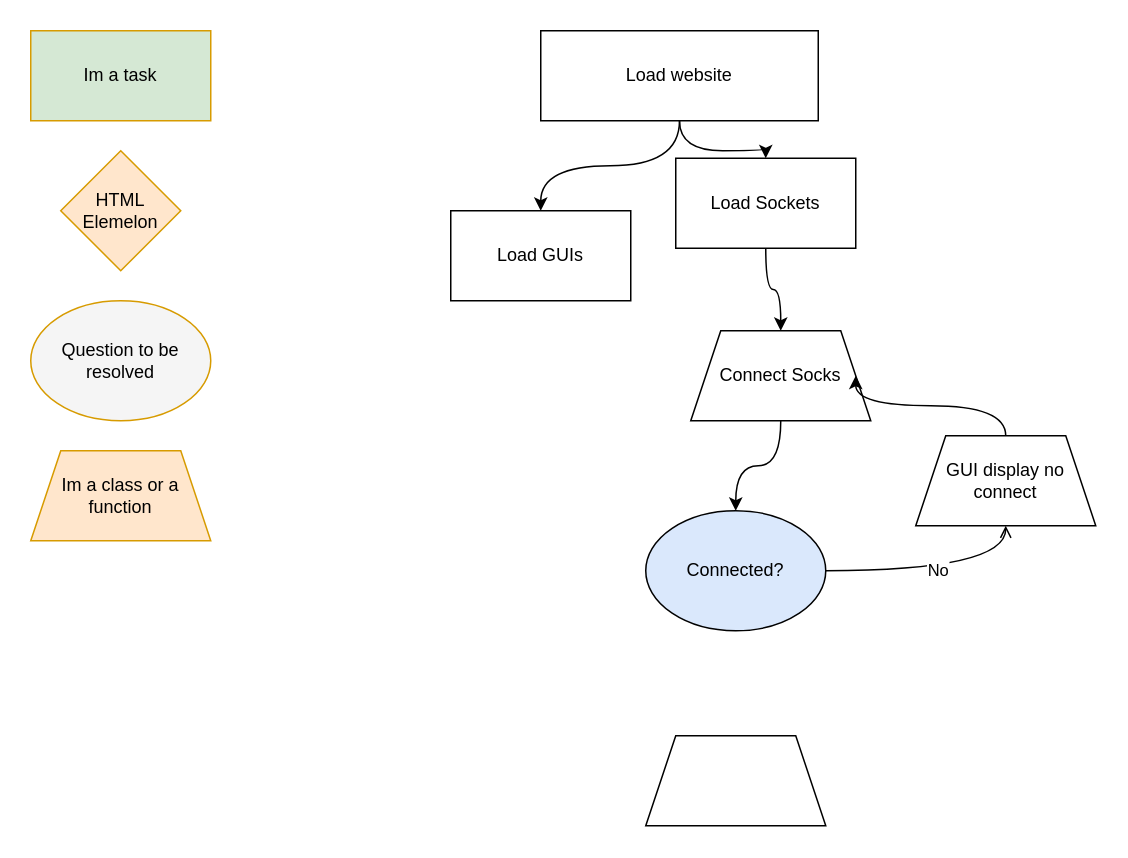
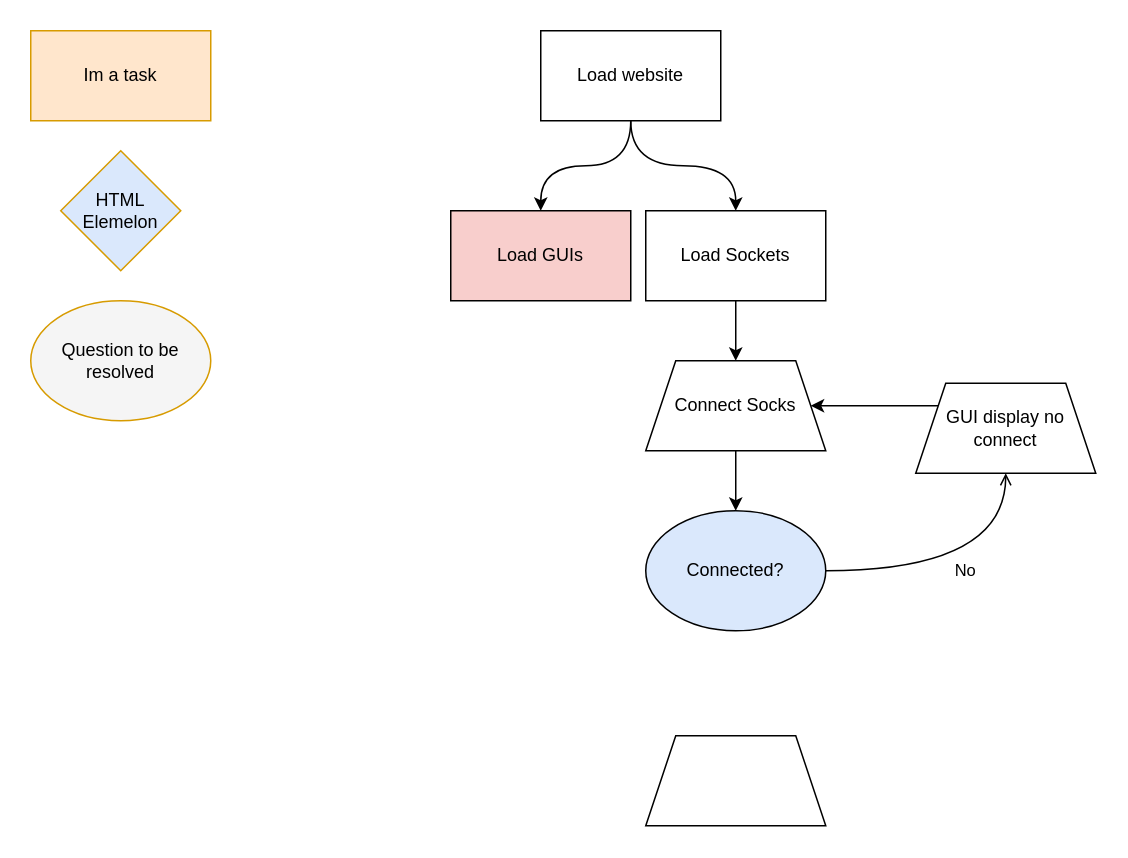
node "Im a task": fillcolor #d5e8d4 -> #ffe6cc
node "Load website": size 278x90 -> 180x90
node "Load Sockets": moved (766, 203) -> (736, 256)
node "HTML Elemelon": fillcolor #ffe6cc -> #dae8fc
node "Load GUIs": fillcolor #ffffff -> #f8cecc
node "Connect Socks": moved (781, 376) -> (736, 406)
node "GUI display no connect": moved (1006, 481) -> (1006, 428)
node "Im a class or a function": removed
